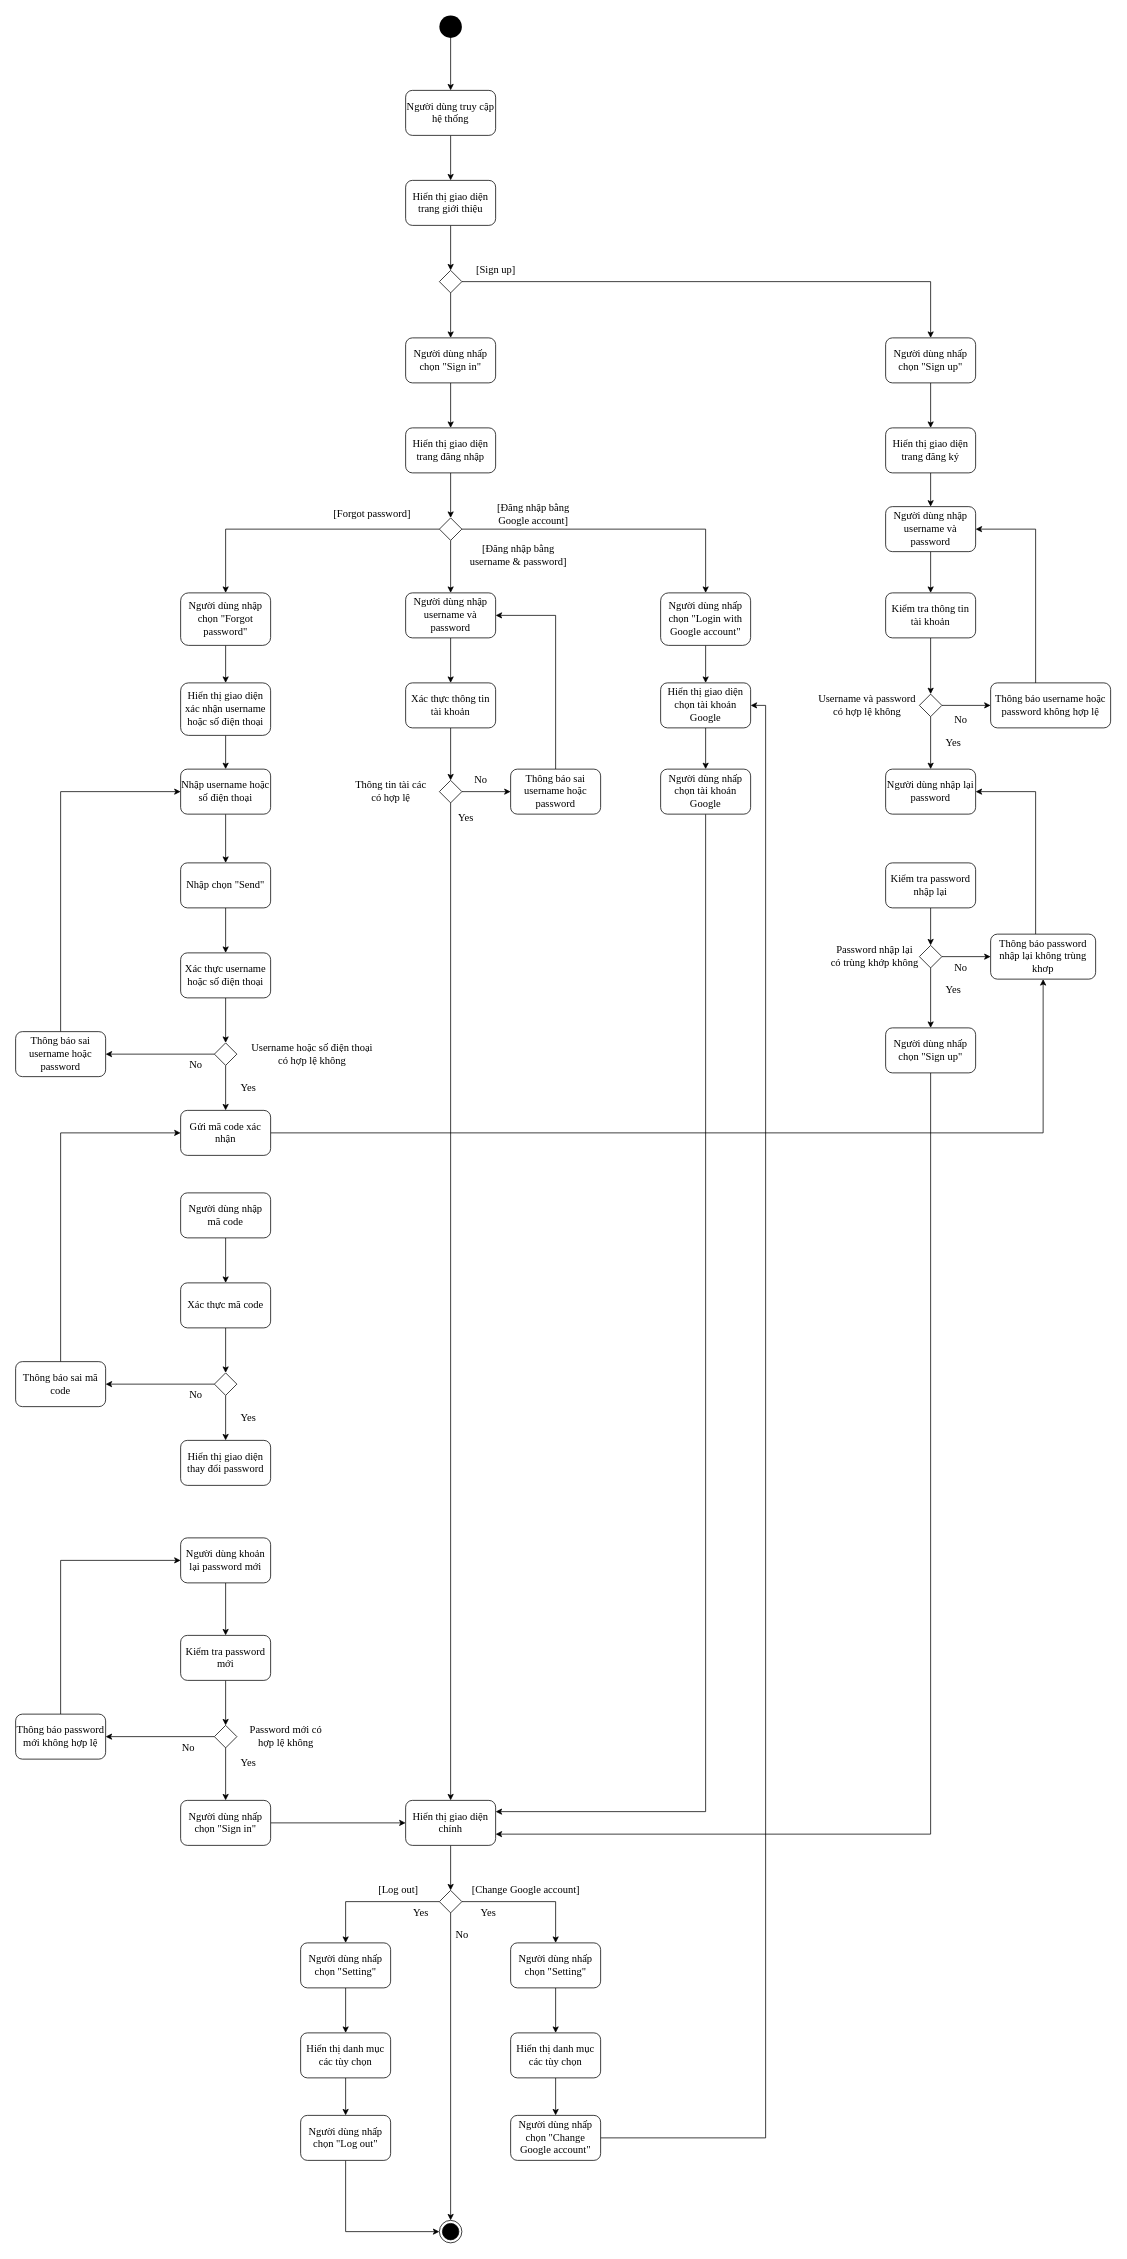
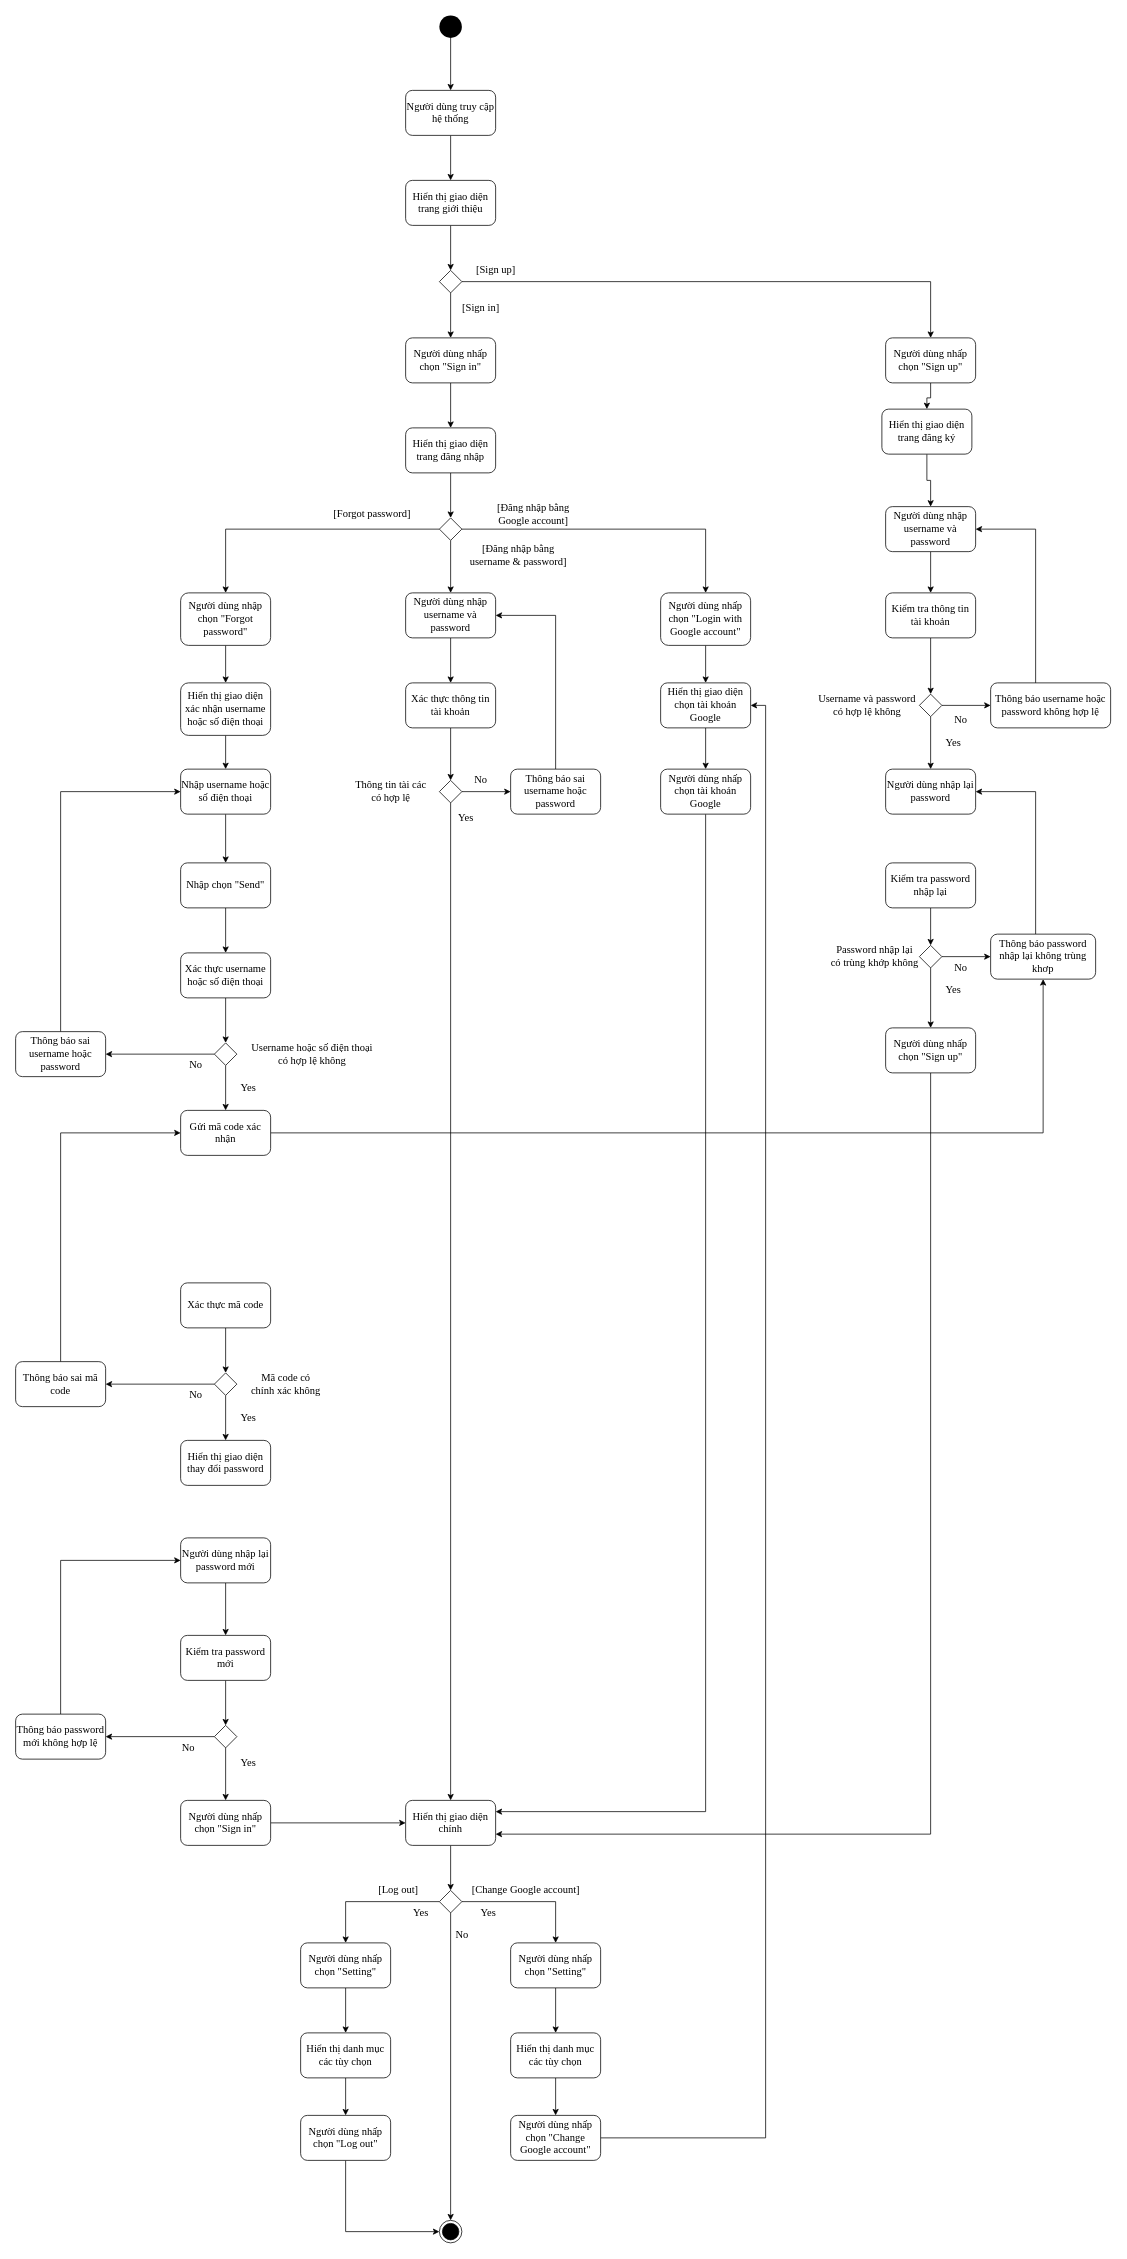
node "[Sign in]": added
node "Hiển thị giao diện trang đăng ký": moved (930, 450) -> (927, 432)
node "Người dùng nhập mã code": removed
edge "Người dùng nhập mã code" -> "Xác thực mã code": removed
node "Mã code có chính xác không": added
node "Người dùng khoản lại password mới": label "Người dùng khoản lại password mới" -> "Người dùng nhập lại password mới"
node "Password mới có hợp lệ không": removed
